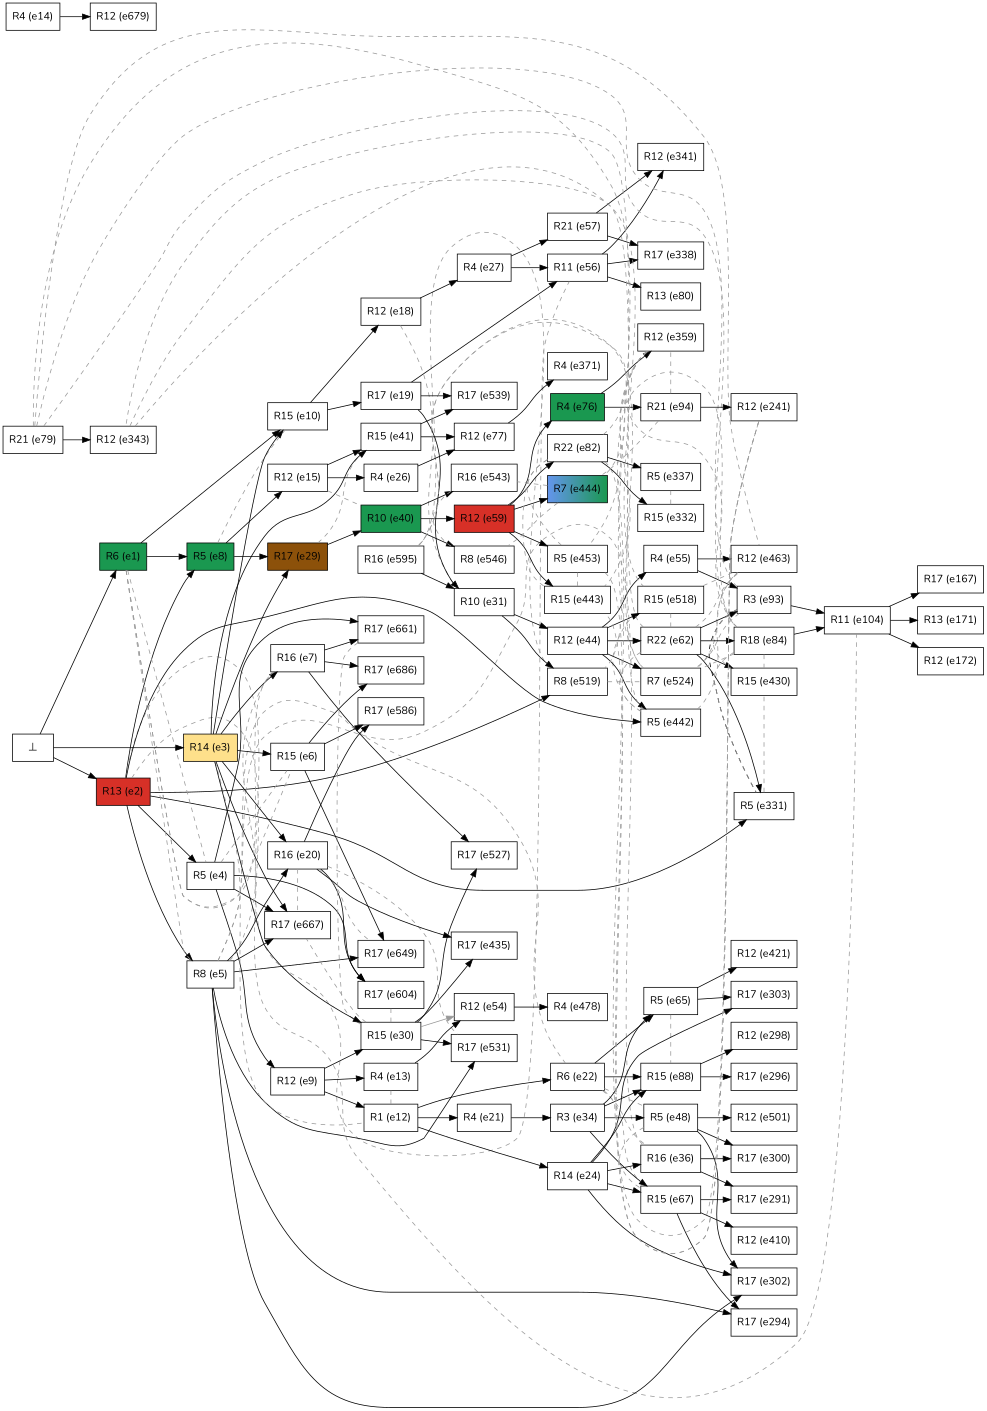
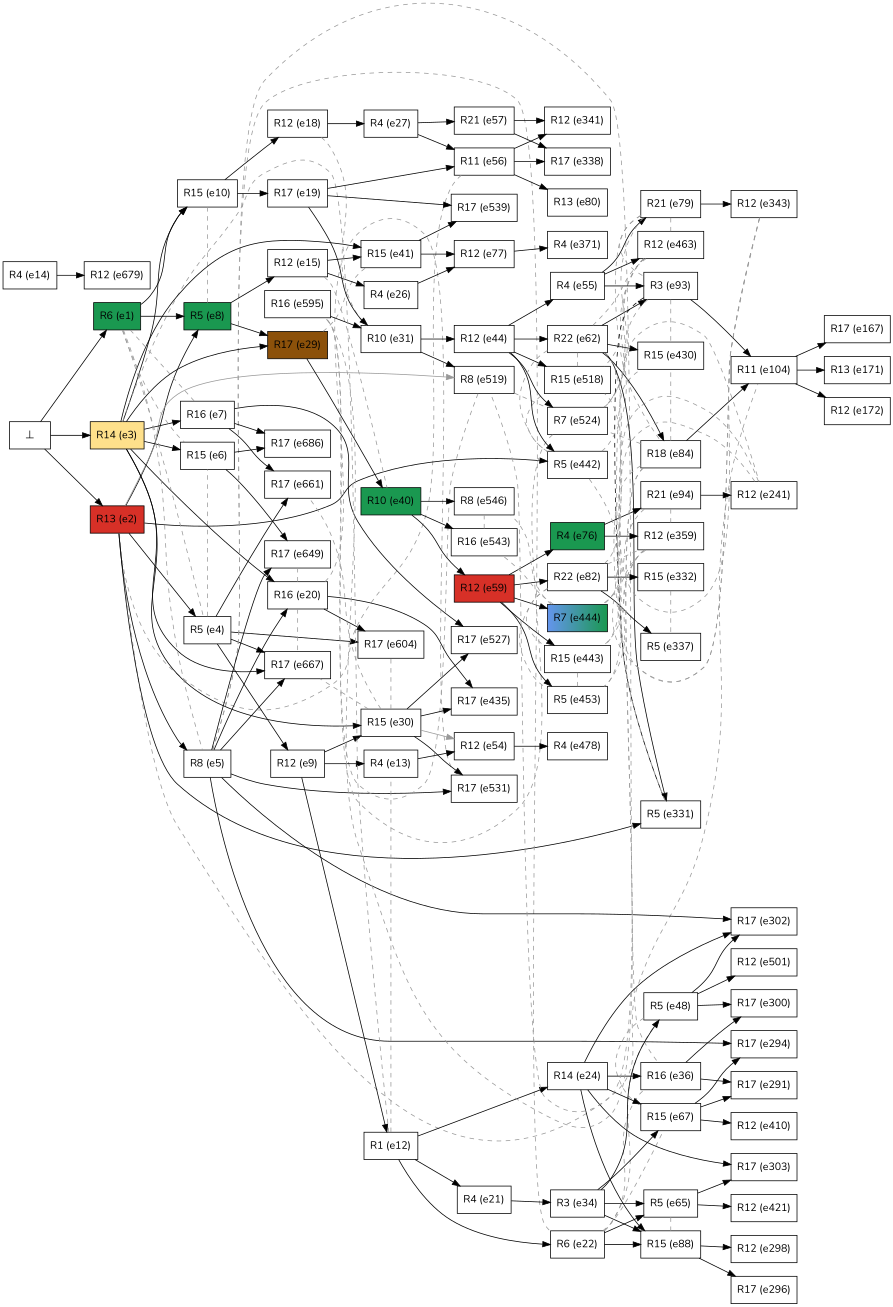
edge "R4 (e55)" -> "R21 (e79)": added
node "R17 (e586)": removed
edge "R13 (e2)" -> "R8 (e519)": color black -> gray60
edge "R16 (e7)" -- "R8 (e5)": removed
